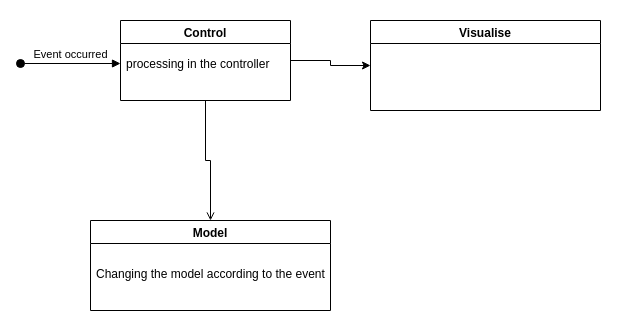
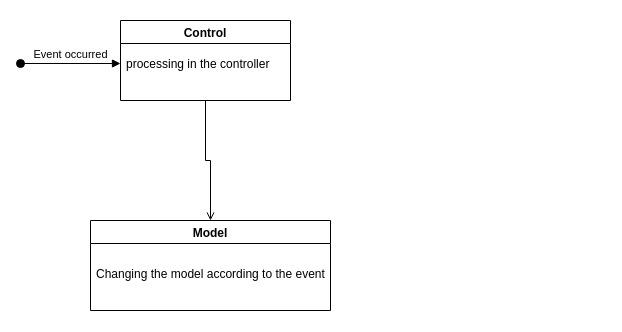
edge "Control" -> "Visualise": removed
node "Visualise": removed
